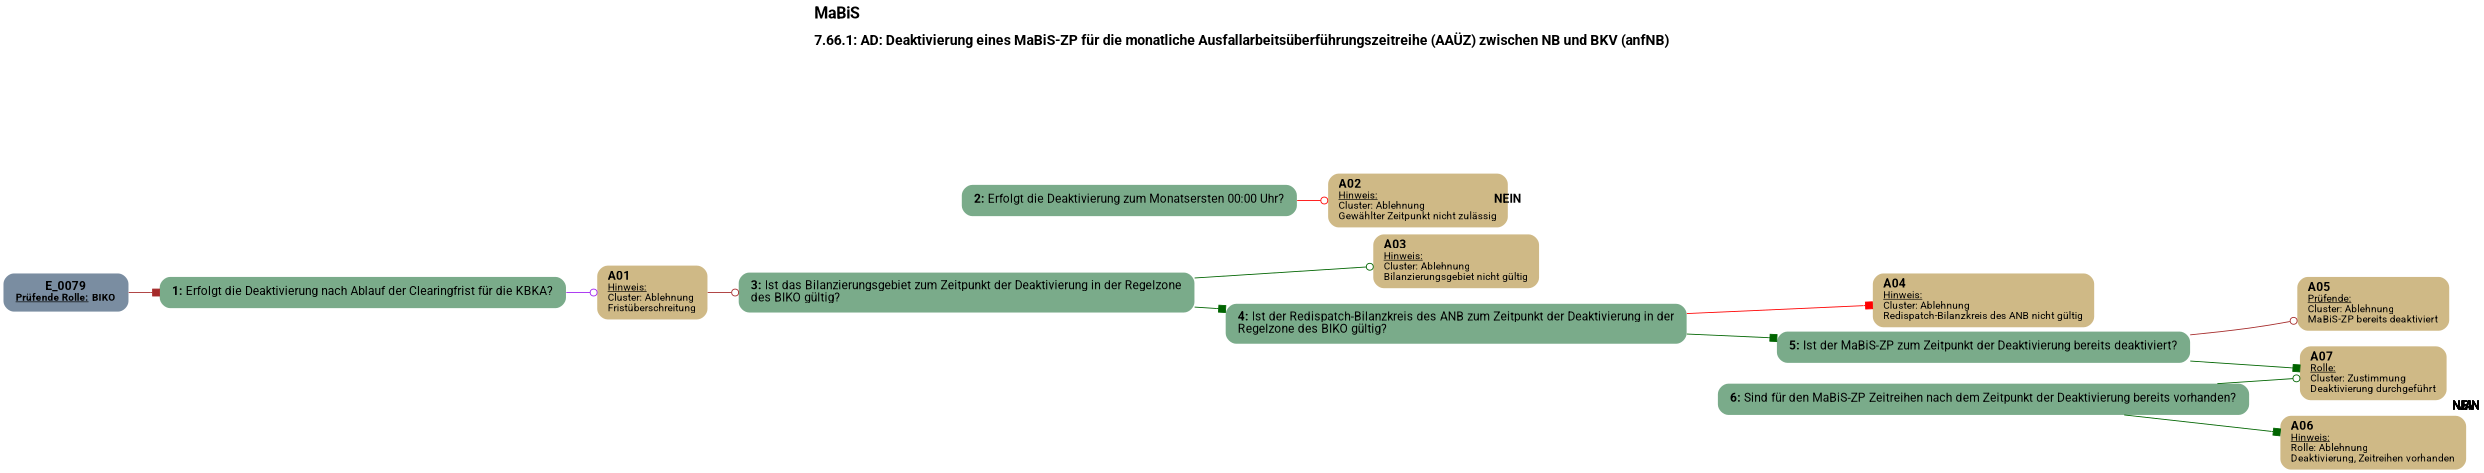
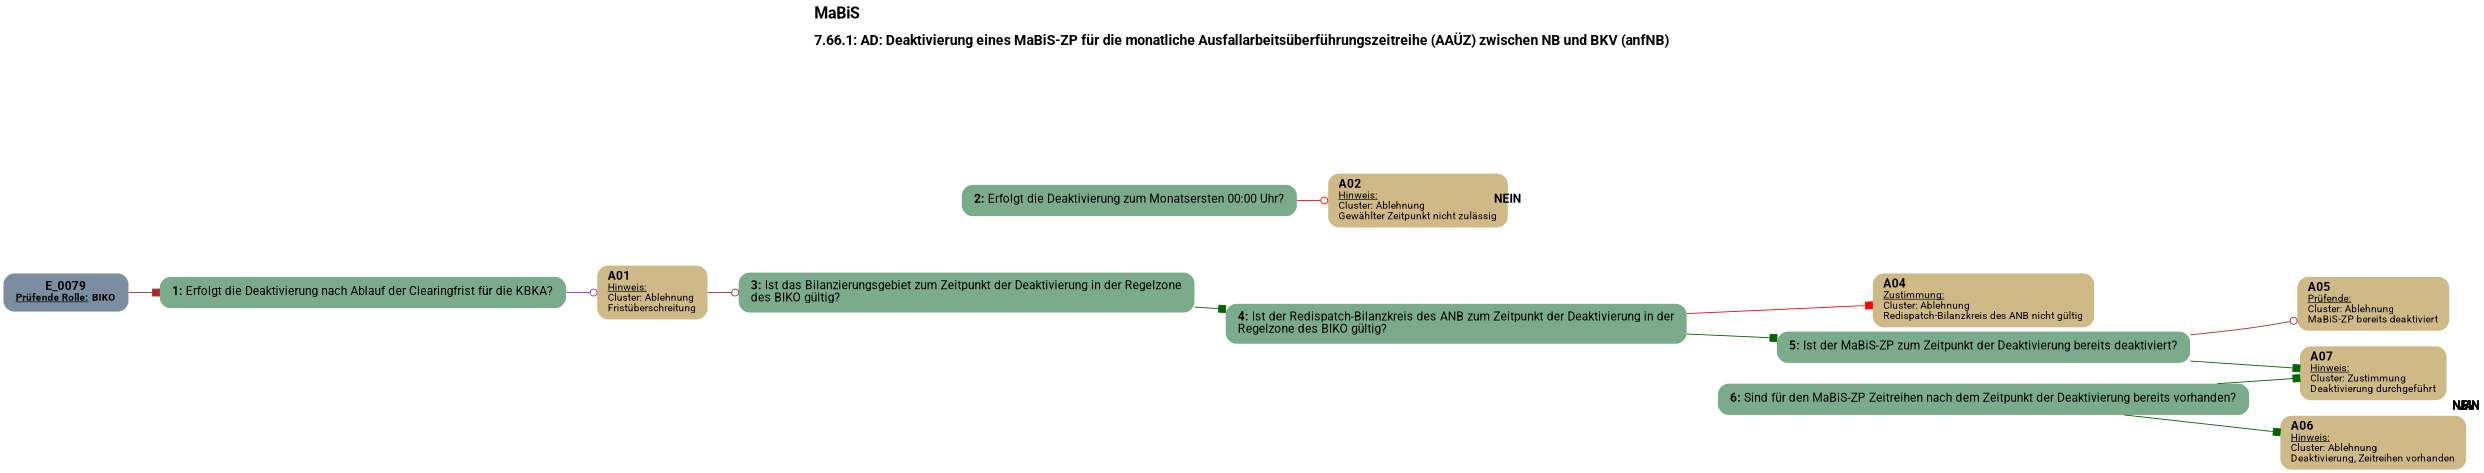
node "A03": removed
node "A04": text "Hinweis:" -> "Zustimmung:"
node "A07": text "Rolle:" -> "Hinweis:"
edge "6:" -> "A07": arrowhead odot -> box
node "A06": text "Rolle: Ablehnung" -> "Cluster: Ablehnung"
